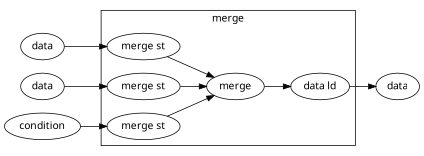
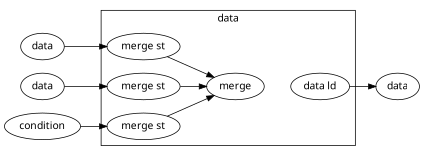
cluster "merge": label "merge" -> "data"
edge "merge" -> "data ld": removed
